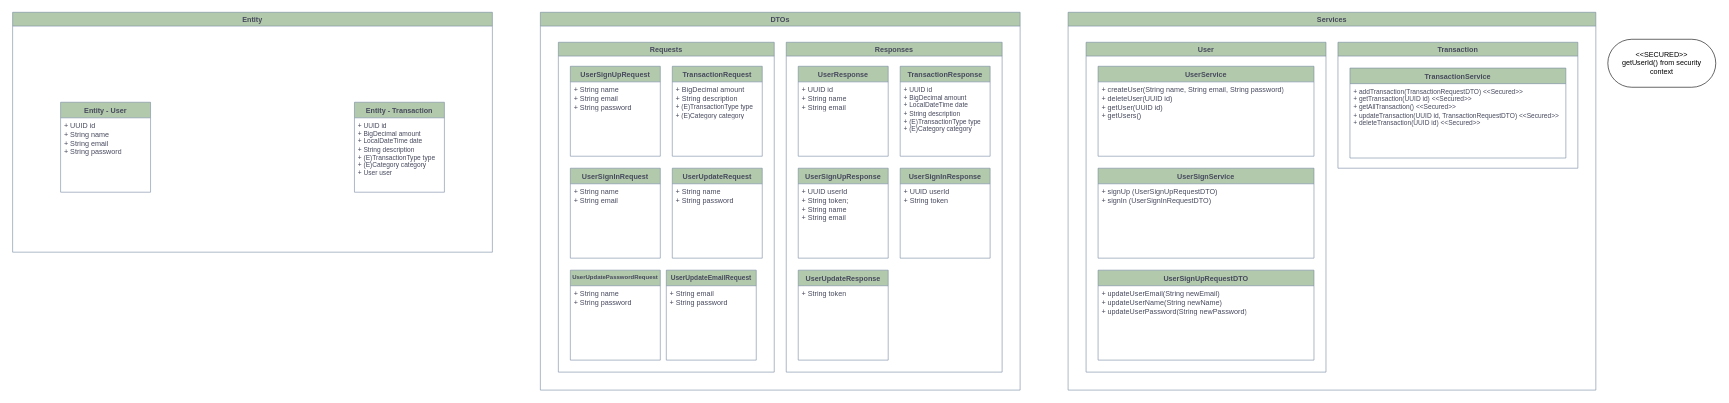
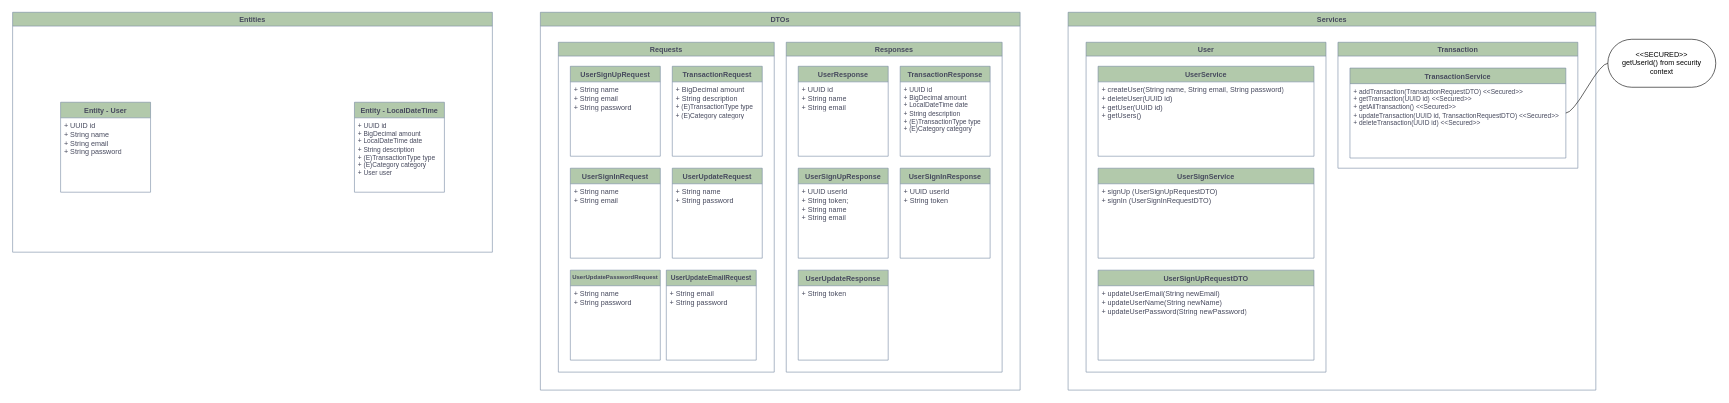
node "Entity": label "Entity" -> "Entities"
edge "<<SECURED>> getUserId() from security context" -- "TransactionService": added
node "Entity - Transaction": label "Entity - Transaction" -> "Entity - LocalDateTime"
